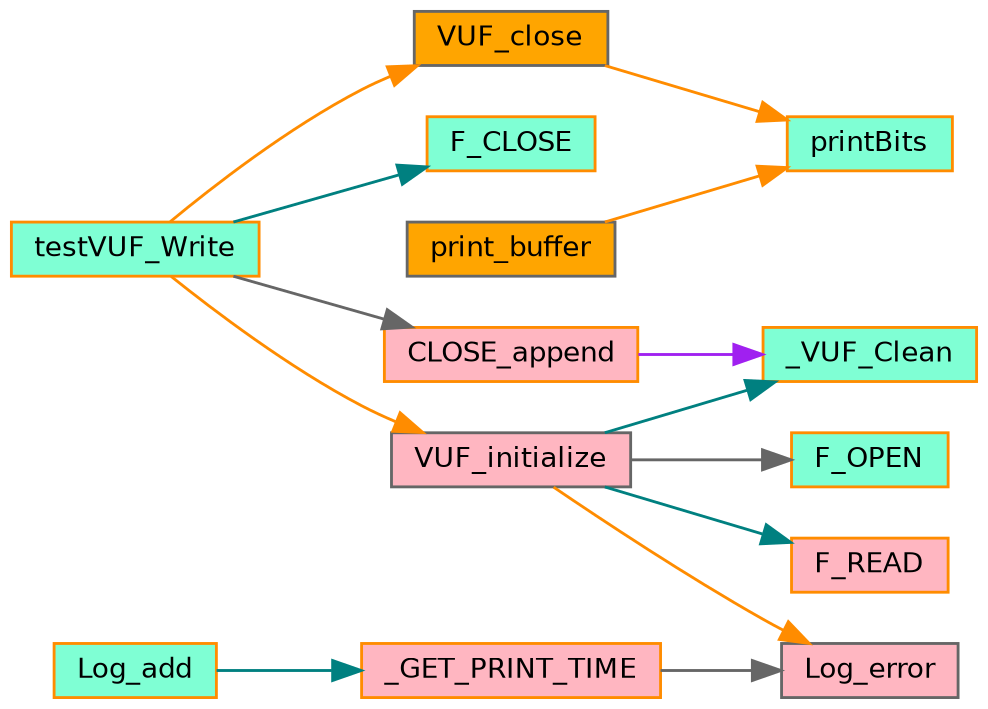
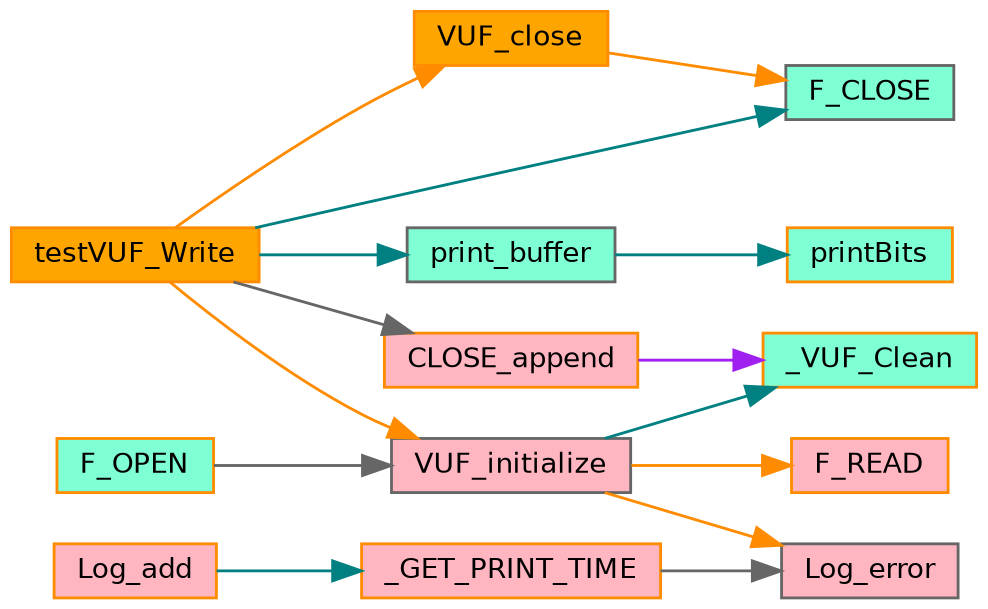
node "VUF_close": color gray40 -> darkorange
edge "VUF_close" -> "printBits": now "VUF_close" -> "F_CLOSE"
node "F_CLOSE": color darkorange -> gray40
edge "print_buffer" -> "printBits": color darkorange -> teal
node "testVUF_Write": fillcolor aquamarine -> orange
node "print_buffer": fillcolor orange -> aquamarine
edge "testVUF_Write" -> "print_buffer": added
edge "VUF_initialize" -> "F_OPEN": reversed
edge "VUF_initialize" -> "F_READ": color teal -> darkorange
node "Log_add": fillcolor aquamarine -> lightpink
